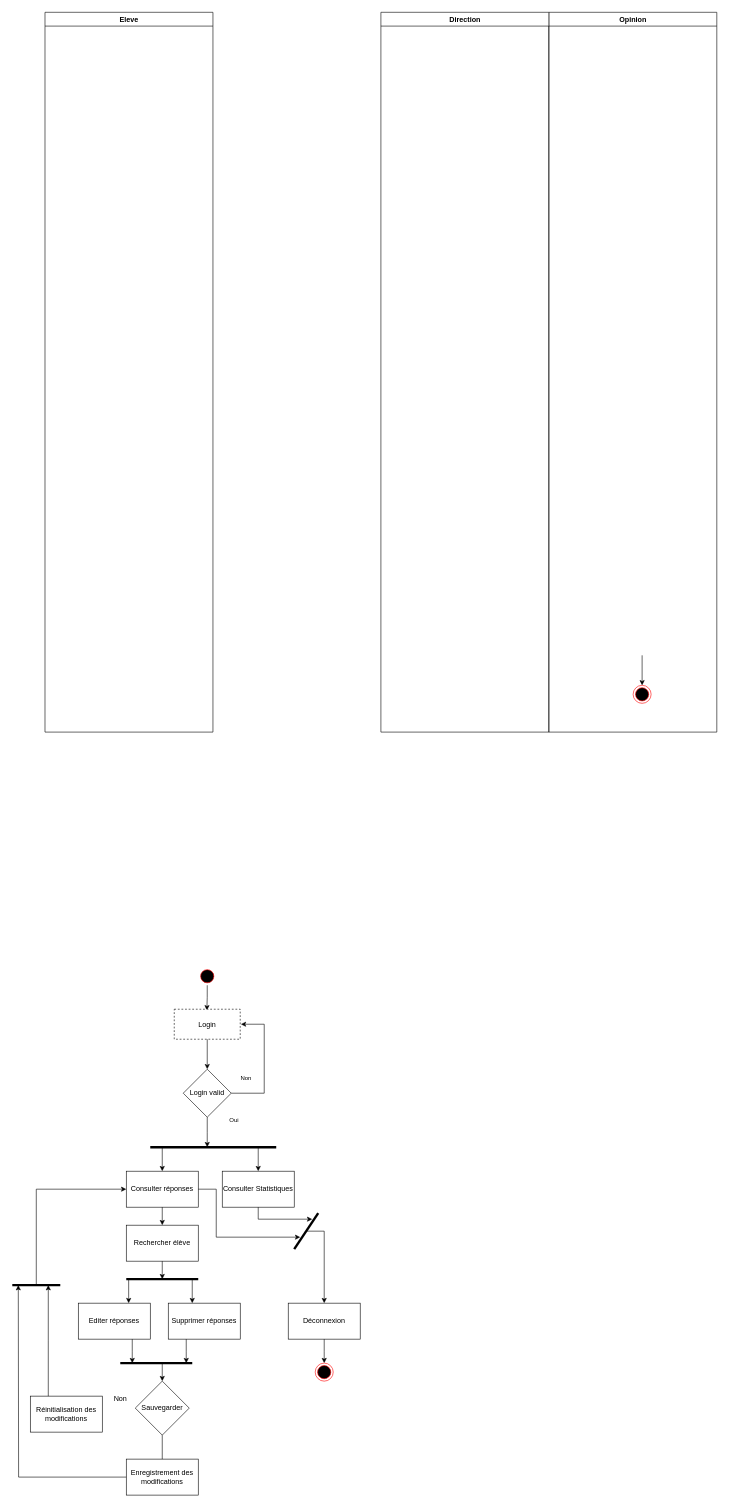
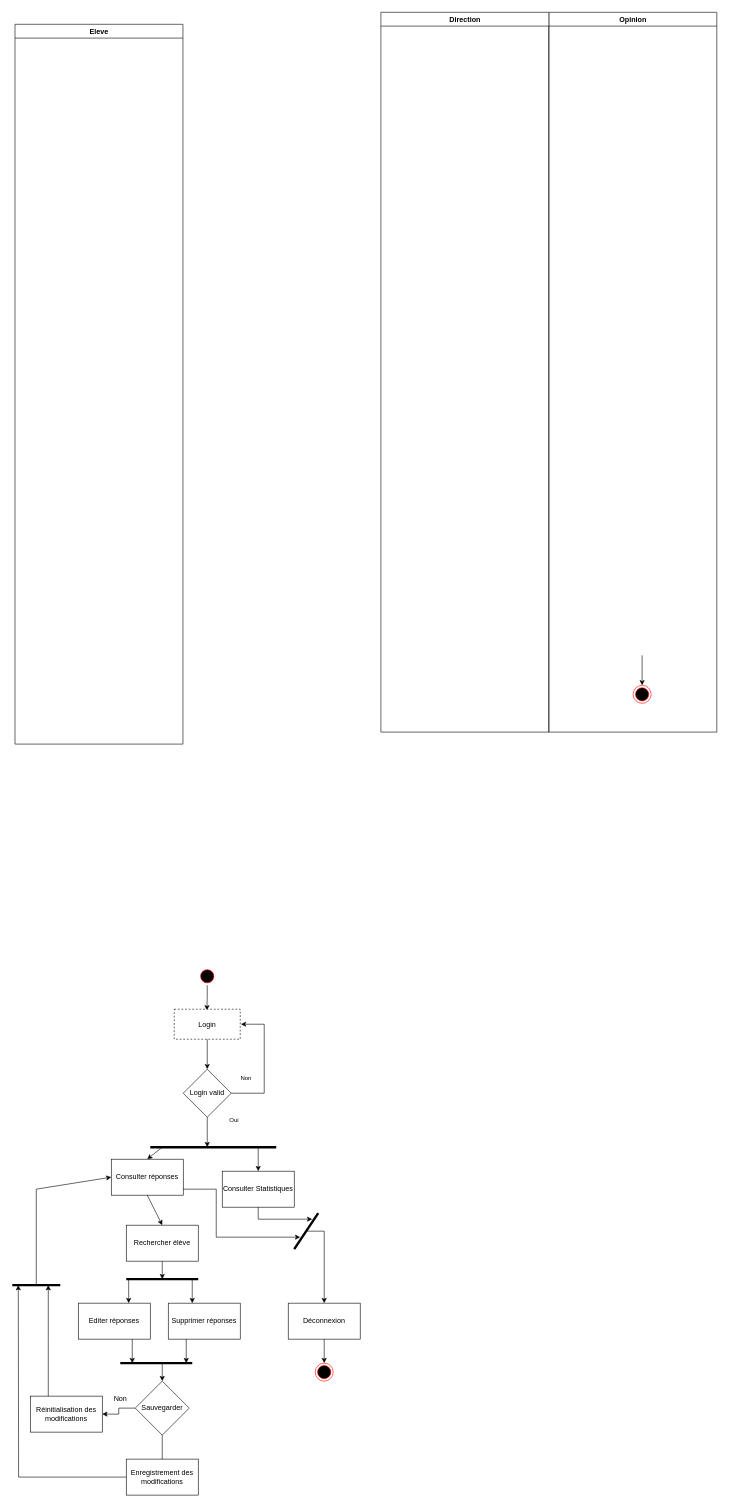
node "Eleve": moved (129, 372) -> (99, 384)
node "Consulter réponses": moved (162, 1190) -> (147, 1178)
edge "Sauvegarder" -> "Réinitialisation des modifications": added
